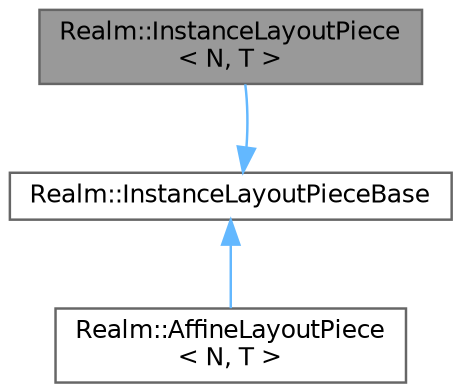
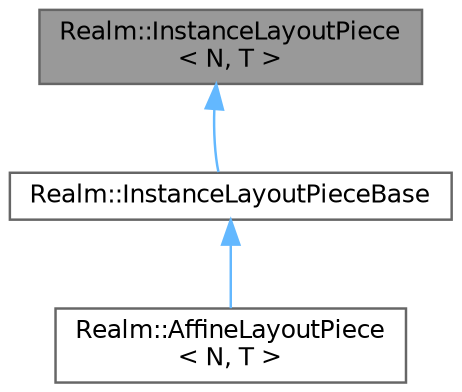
edge "Realm::InstanceLayoutPiece < N, T >" -> "Realm::InstanceLayoutPieceBase": reversed
